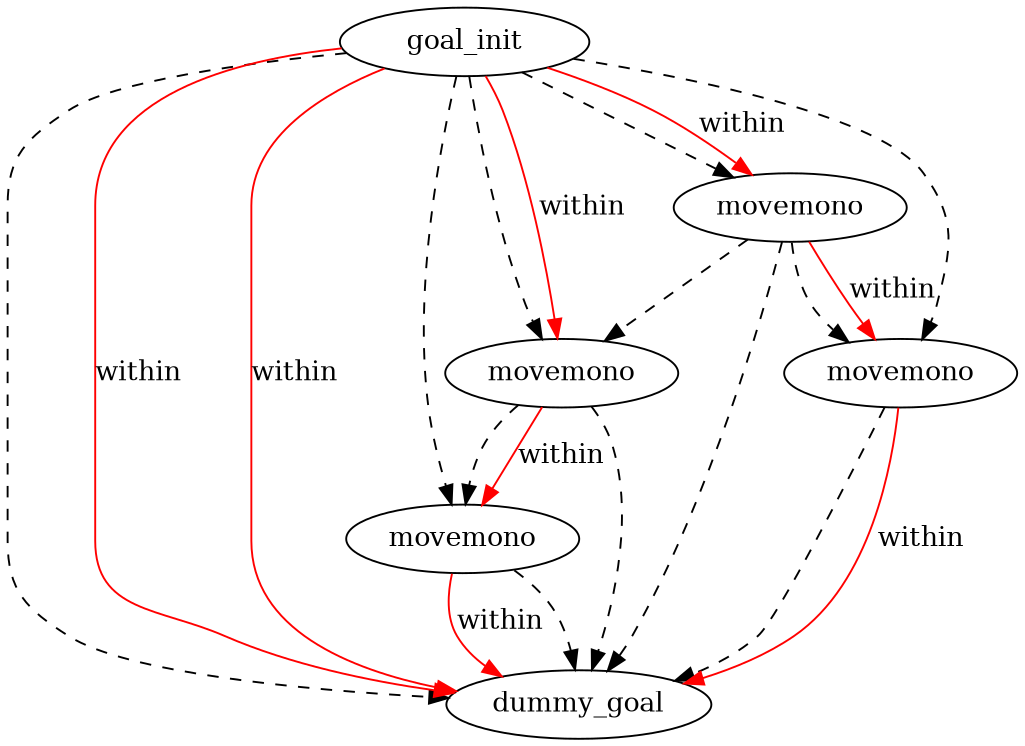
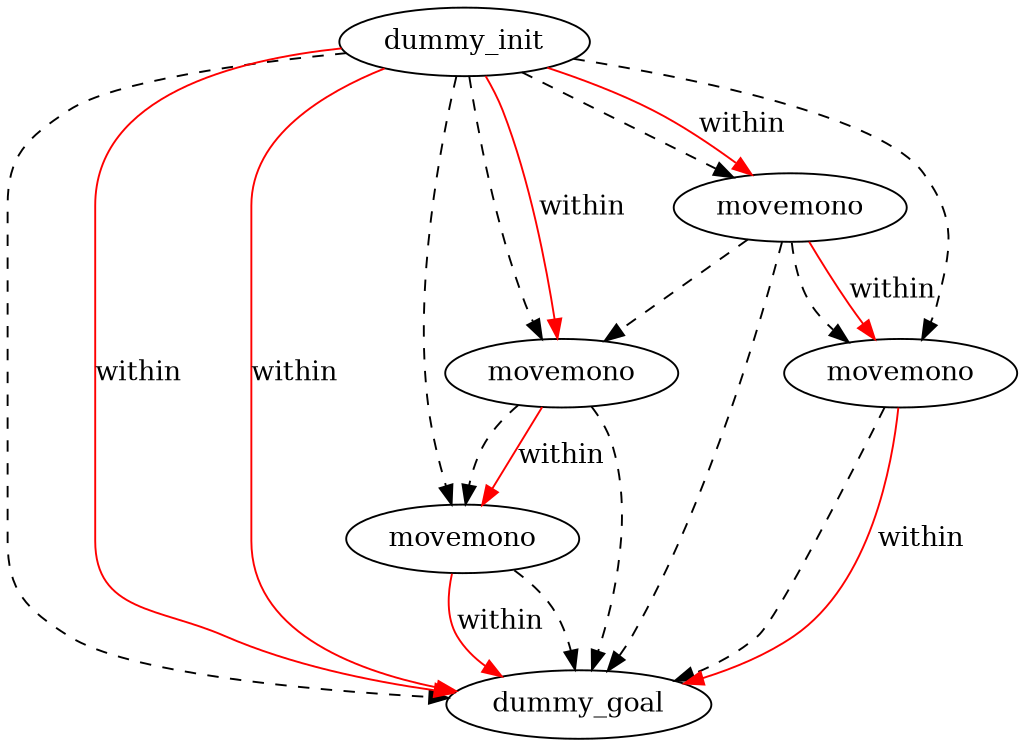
node "goal_init": label "goal_init" -> "dummy_init"
